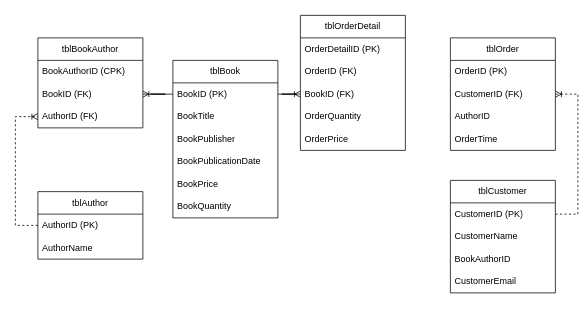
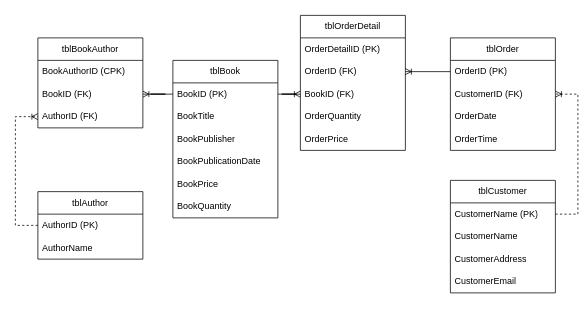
edge "OrderID (PK)" -> "OrderID (FK)": added
node "AuthorID": label "AuthorID" -> "OrderDate"
node "CustomerID (PK)": label "CustomerID (PK)" -> "CustomerName (PK)"
node "BookAuthorID": label "BookAuthorID" -> "CustomerAddress"
